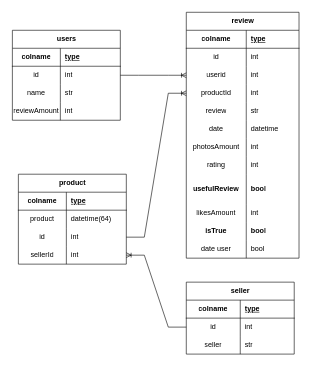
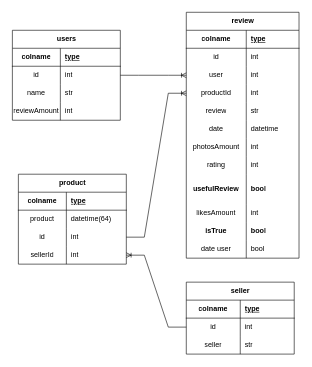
node "userid": label "userid" -> "user"
